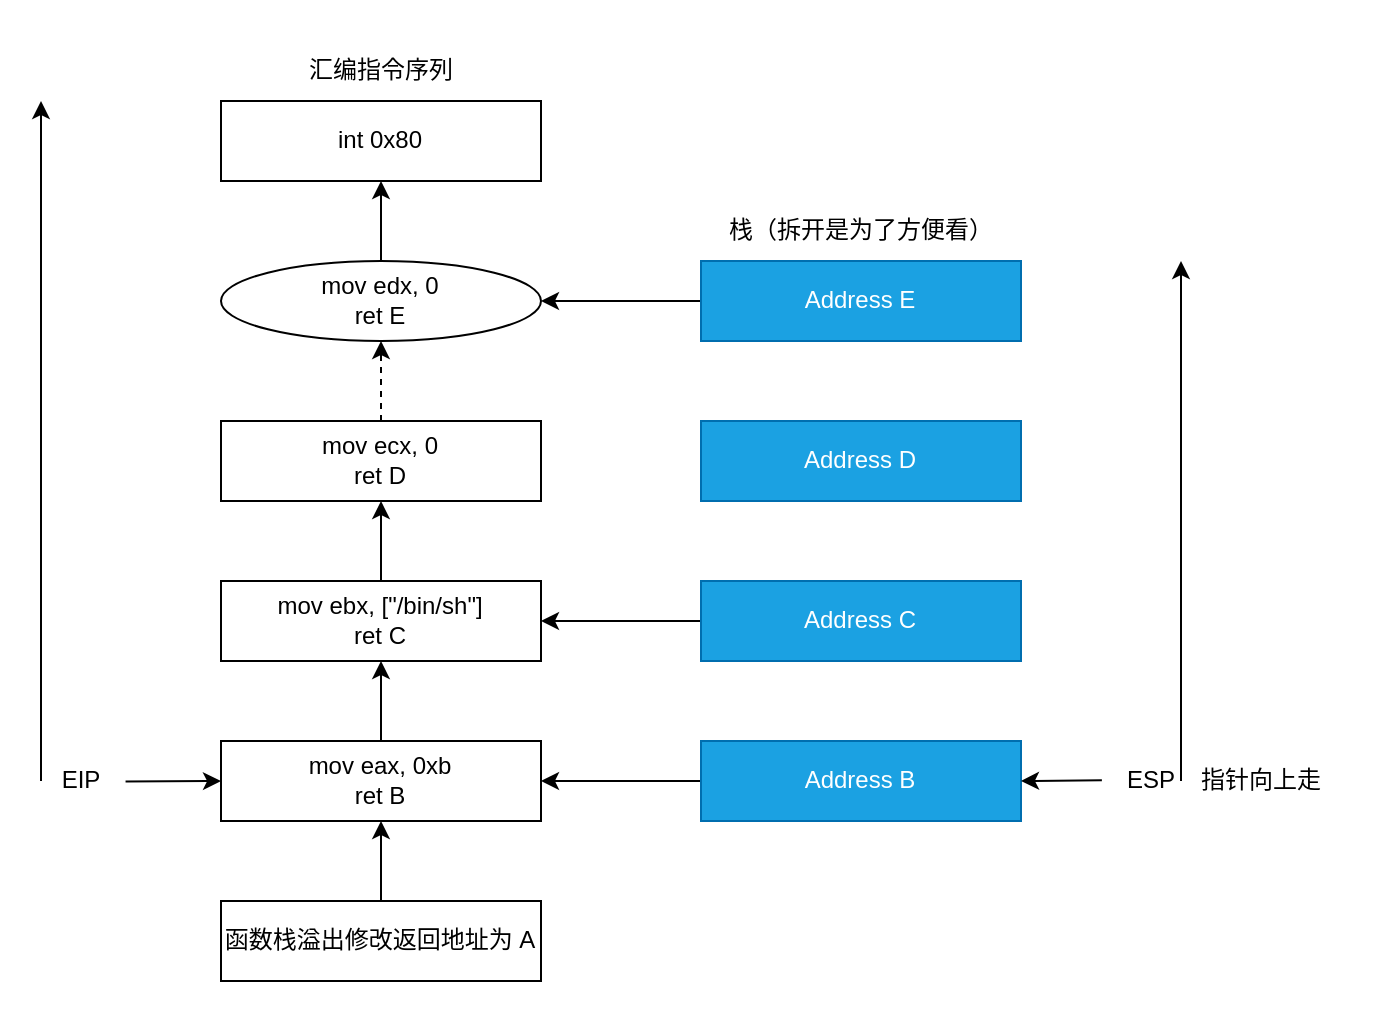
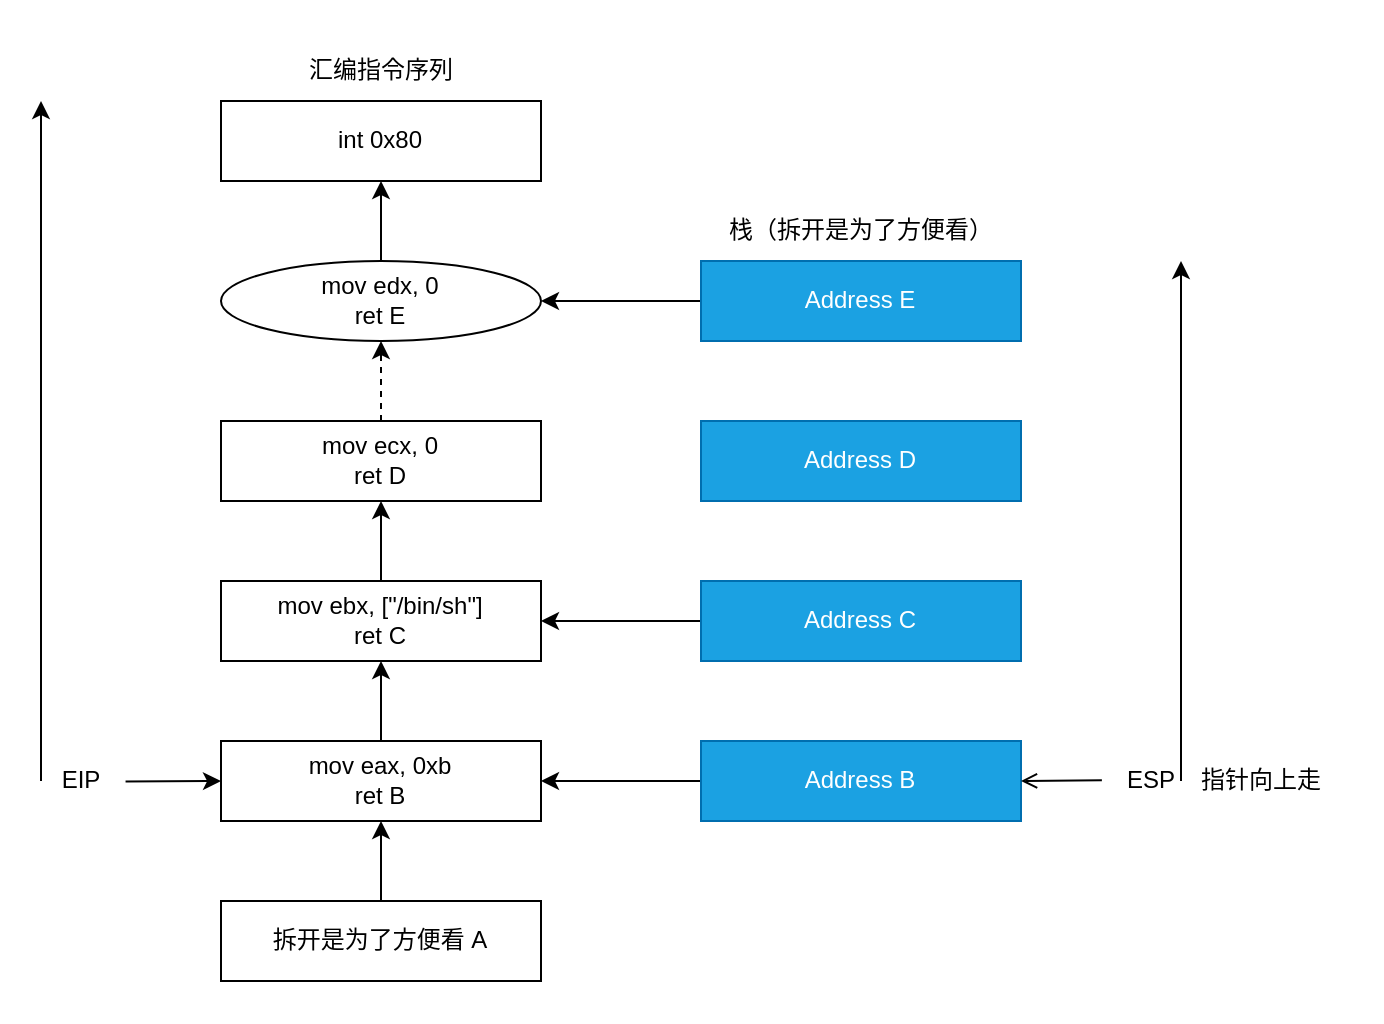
edge "ESP" -> "Address B": arrowhead classic -> open
node "函数栈溢出修改返回地址为 A": label "函数栈溢出修改返回地址为 A" -> "拆开是为了方便看 A"
